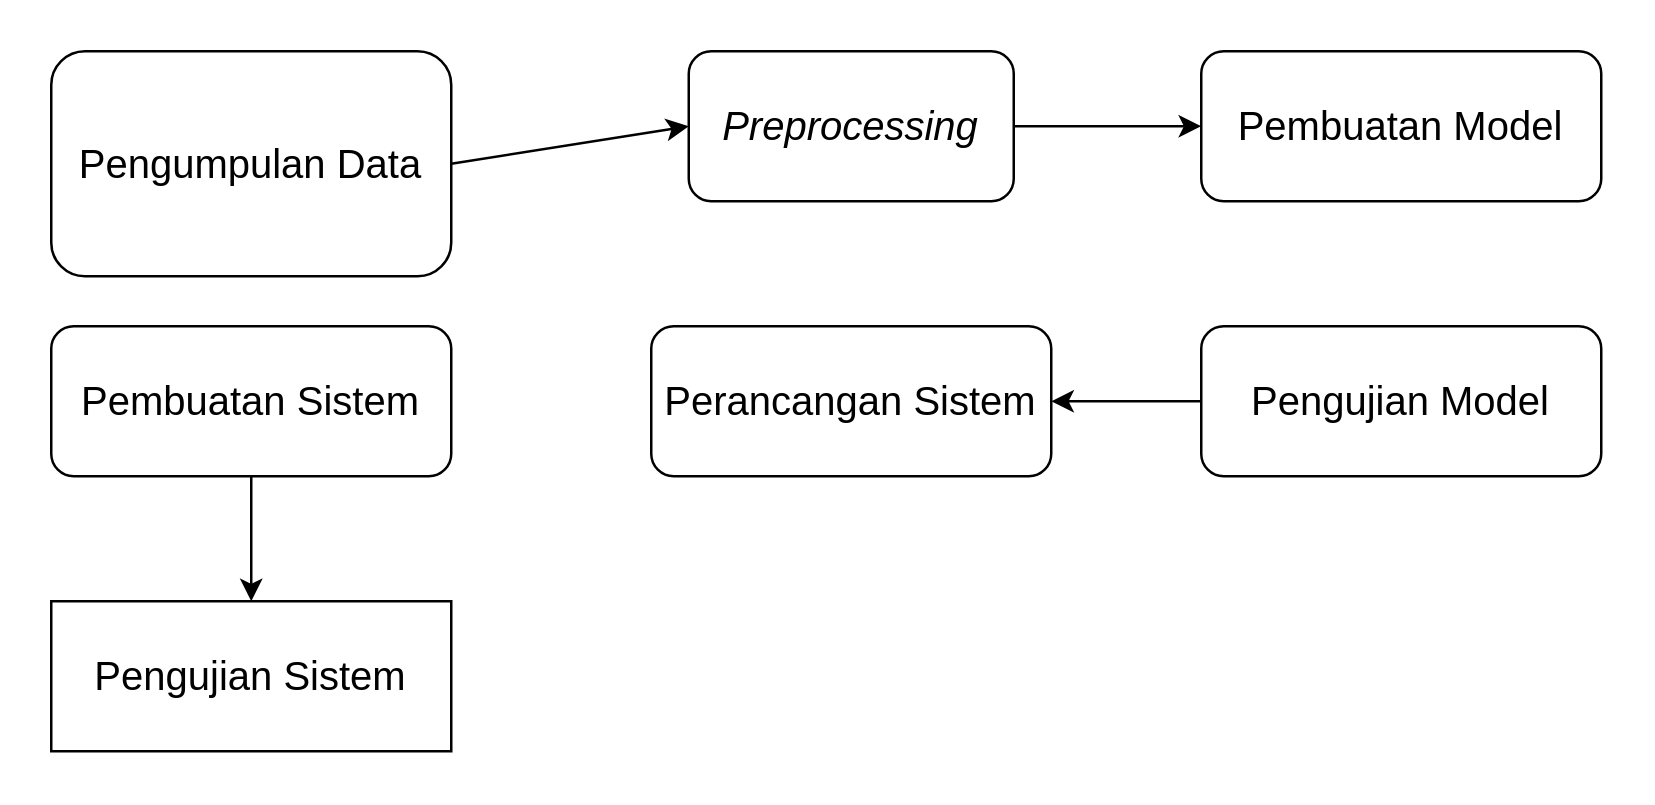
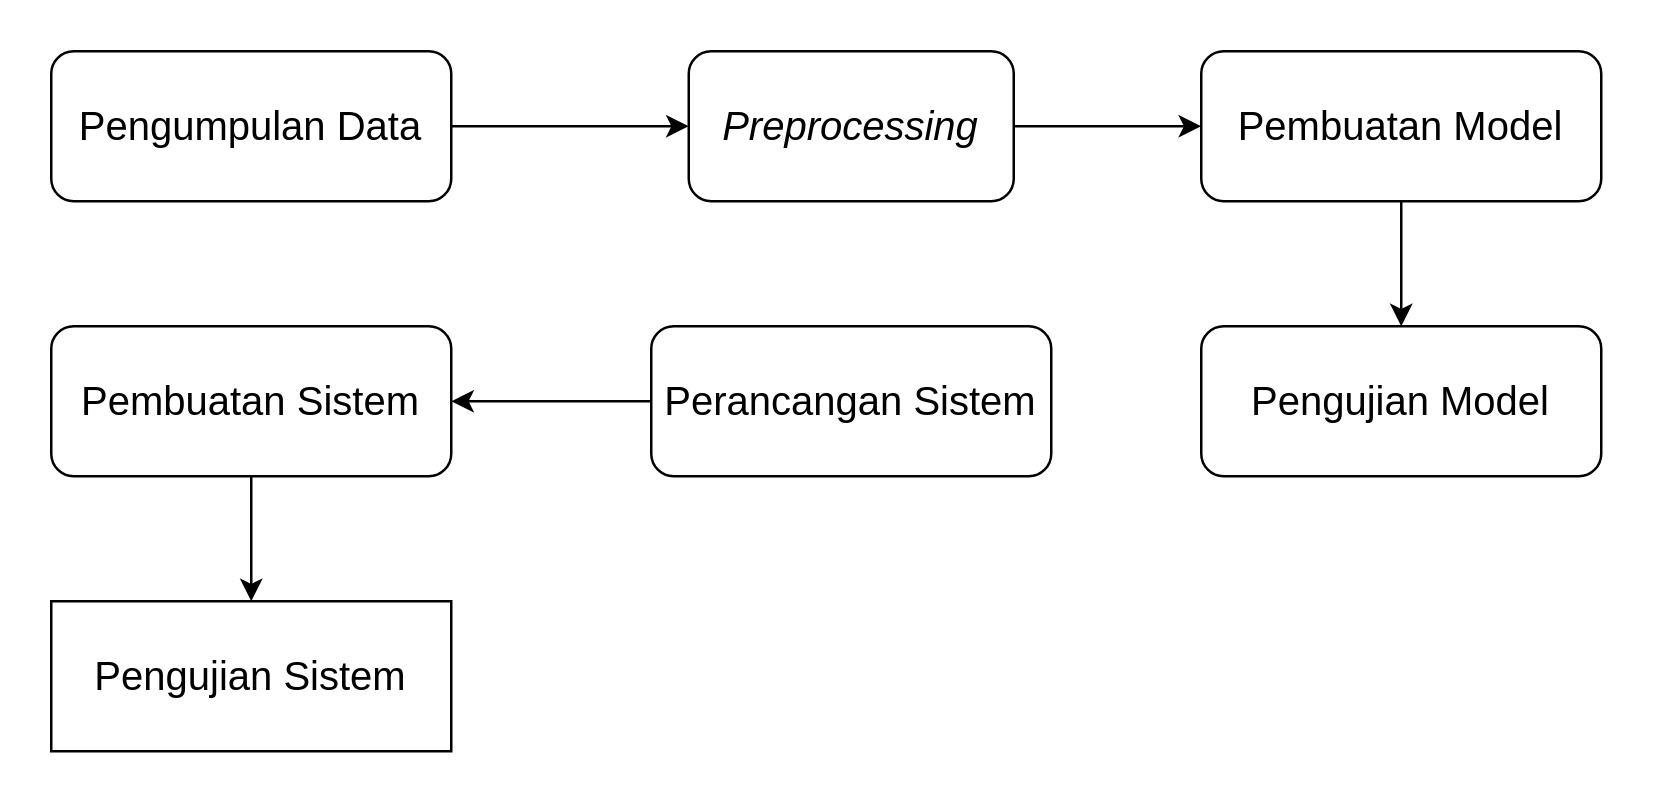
node "Pengumpulan Data": size 400x225 -> 400x150
edge "Pembuatan Model" -> "Pengujian Model": added
edge "Perancangan Sistem" -> "Pembuatan Sistem": added
edge "Pengujian Model" -> "Perancangan Sistem": removed
